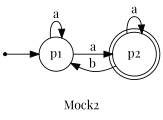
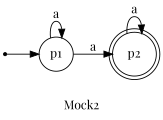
edge "p2" -> "p1": removed, label "b"
